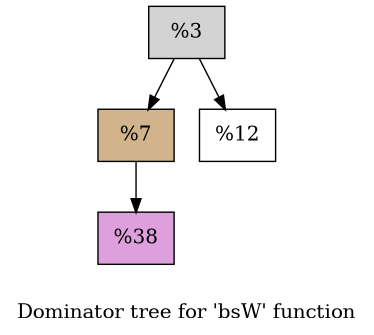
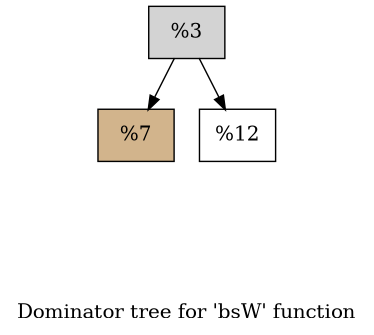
node "%38": removed
